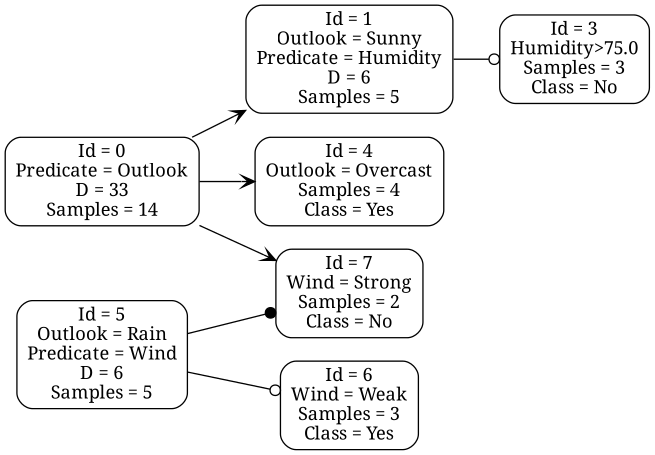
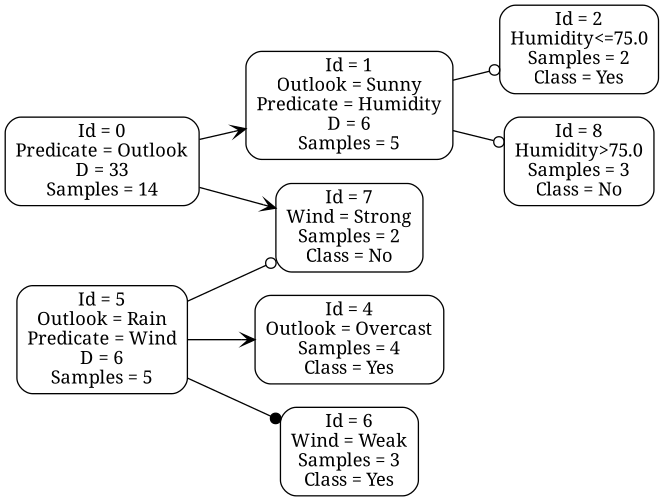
node "Id = 2 Humidity<=75.0 Samples = 2 Class = Yes": added
node "Id = 3 Humidity>75.0 Samples = 3 Class = No": label "Id = 3 Humidity>75.0 Samples = 3 Class = No" -> "Id = 8 Humidity>75.0 Samples = 3 Class = No"
edge "Id = 0 Predicate = Outlook D = 33 Samples = 14" -> "Id = 4 Outlook = Overcast Samples = 4 Class = Yes": now "Id = 5 Outlook = Rain Predicate = Wind D = 6 Samples = 5" -> "Id = 4 Outlook = Overcast Samples = 4 Class = Yes"
edge "Id = 5 Outlook = Rain Predicate = Wind D = 6 Samples = 5" -> "Id = 7 Wind = Strong Samples = 2 Class = No": arrowhead dot -> odot
edge "Id = 5 Outlook = Rain Predicate = Wind D = 6 Samples = 5" -> "Id = 6 Wind = Weak Samples = 3 Class = Yes": arrowhead odot -> dot
